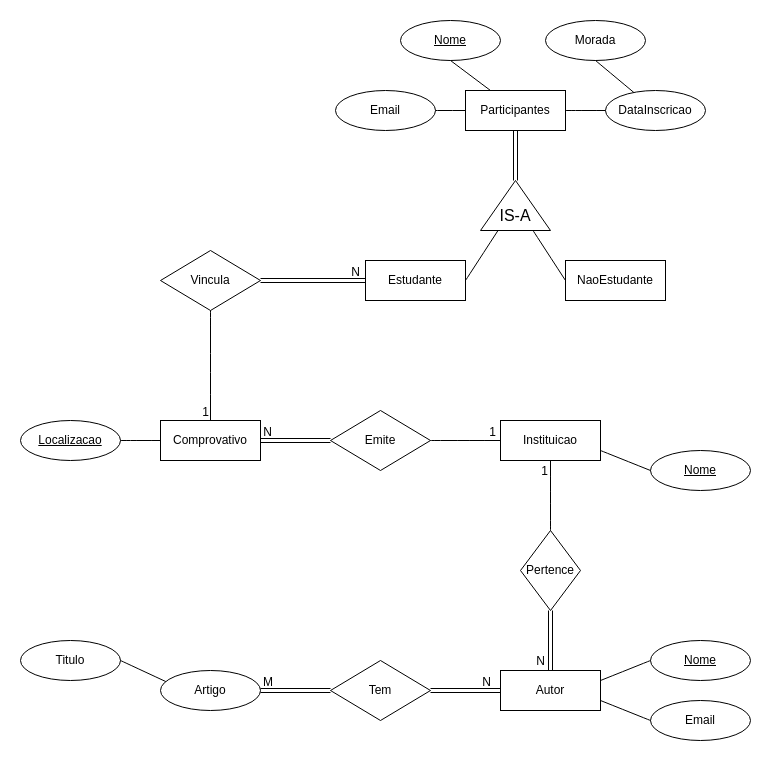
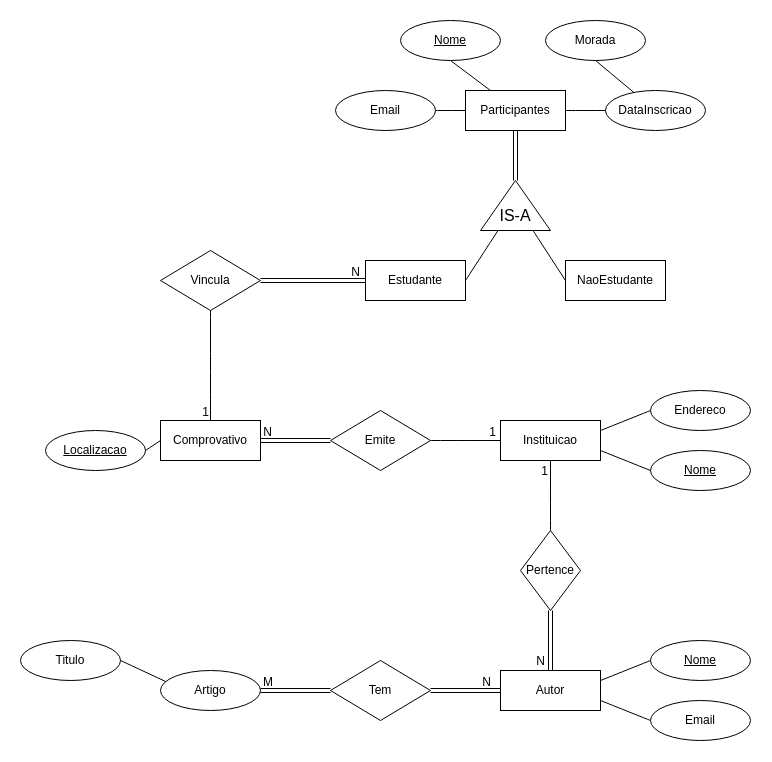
node "Endereco": added
edge "Endereco" -- "Instituicao": added
node "Localizacao": moved (71, 441) -> (96, 451)
